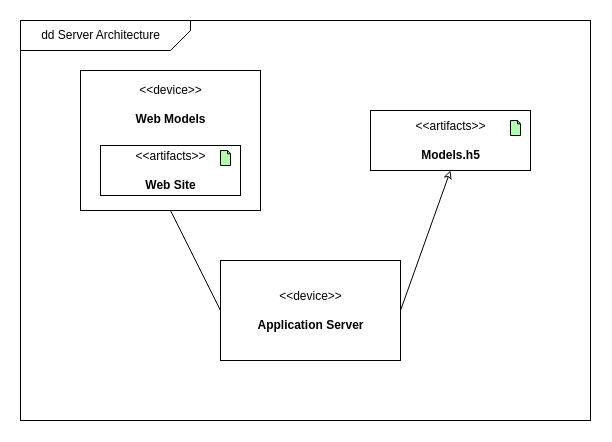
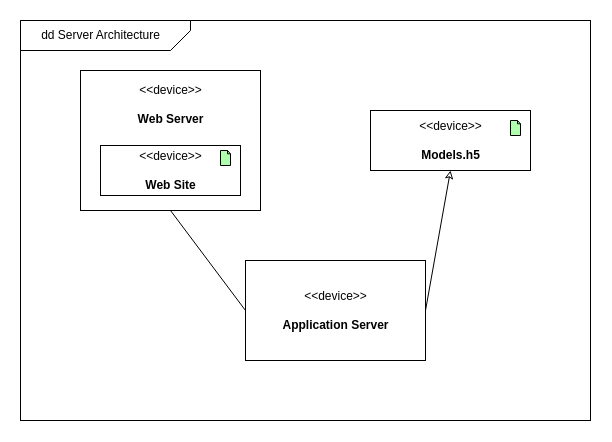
node "<<device>> Web Models": label "<<device>> Web Models" -> "<<device>> Web Server"
node "<<artifacts>> Models.h5": label "<<artifacts>> Models.h5" -> "<<device>> Models.h5"
node "<<artifacts>> Web Site": label "<<artifacts>> Web Site" -> "<<device>> Web Site"
node "<<device>> Application Server": moved (311, 311) -> (336, 311)
